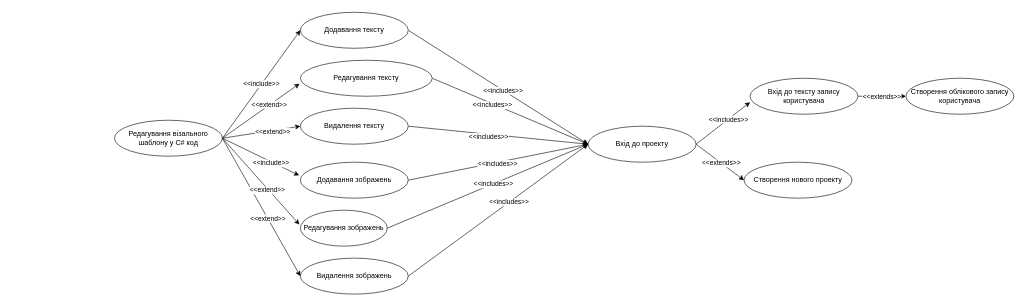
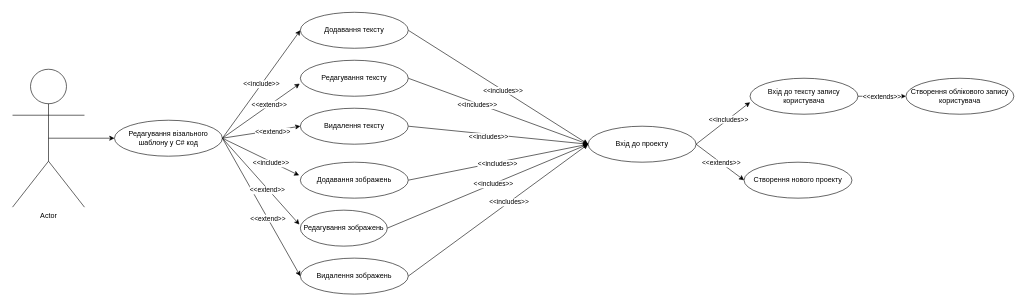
node "Редагування тексту": size 132x36 -> 108x36
node "Actor": added
edge "Actor" -> "Редагування візального шаблону у C# код": added
